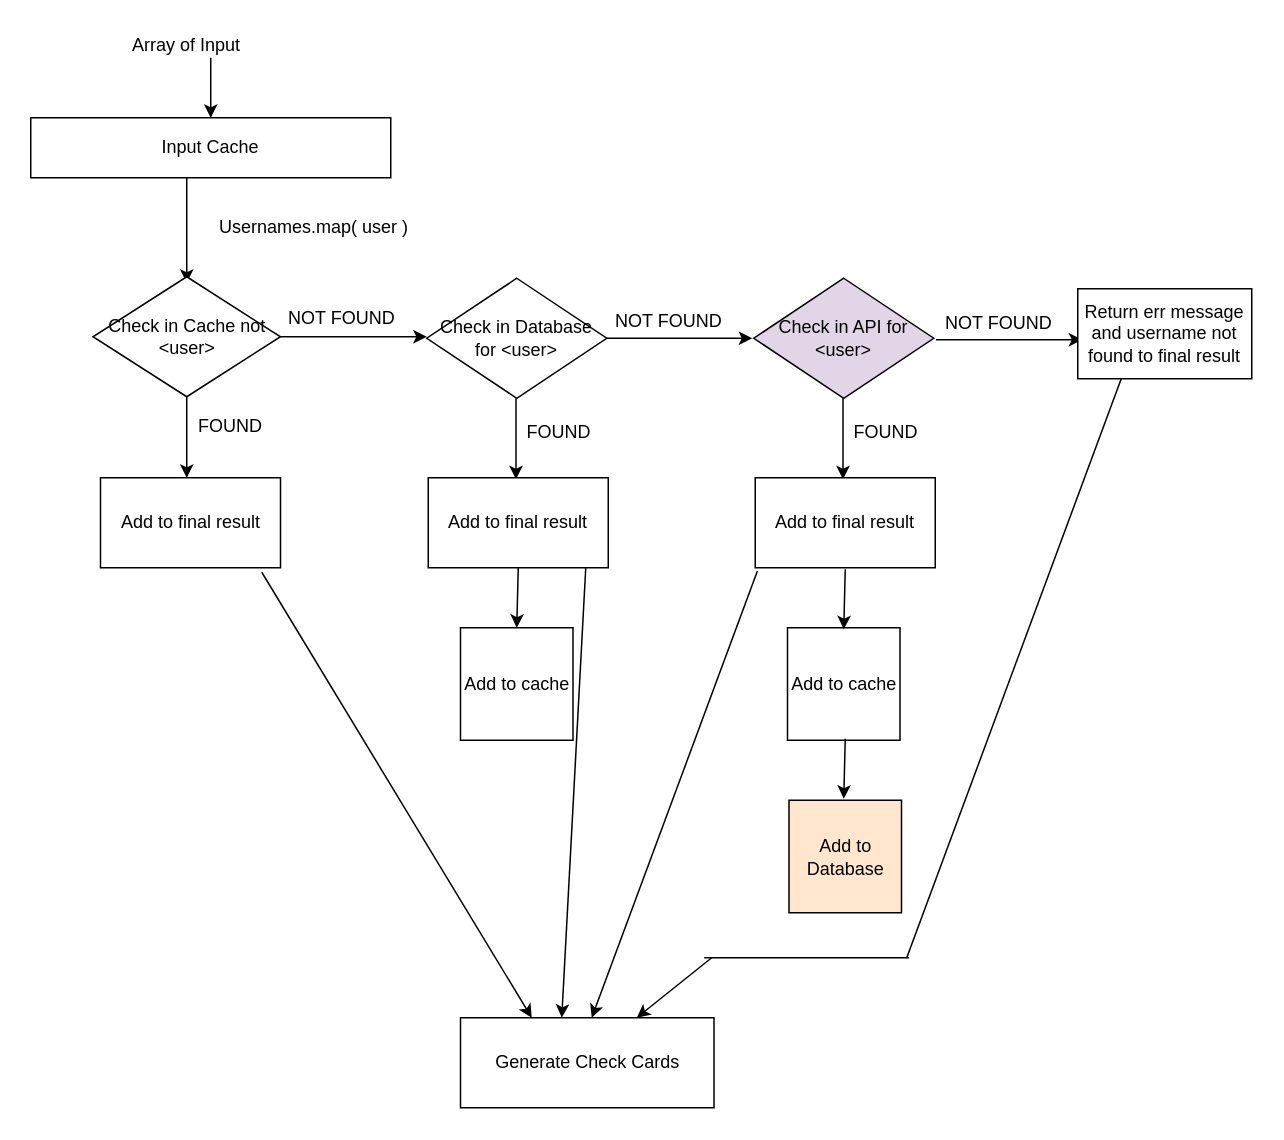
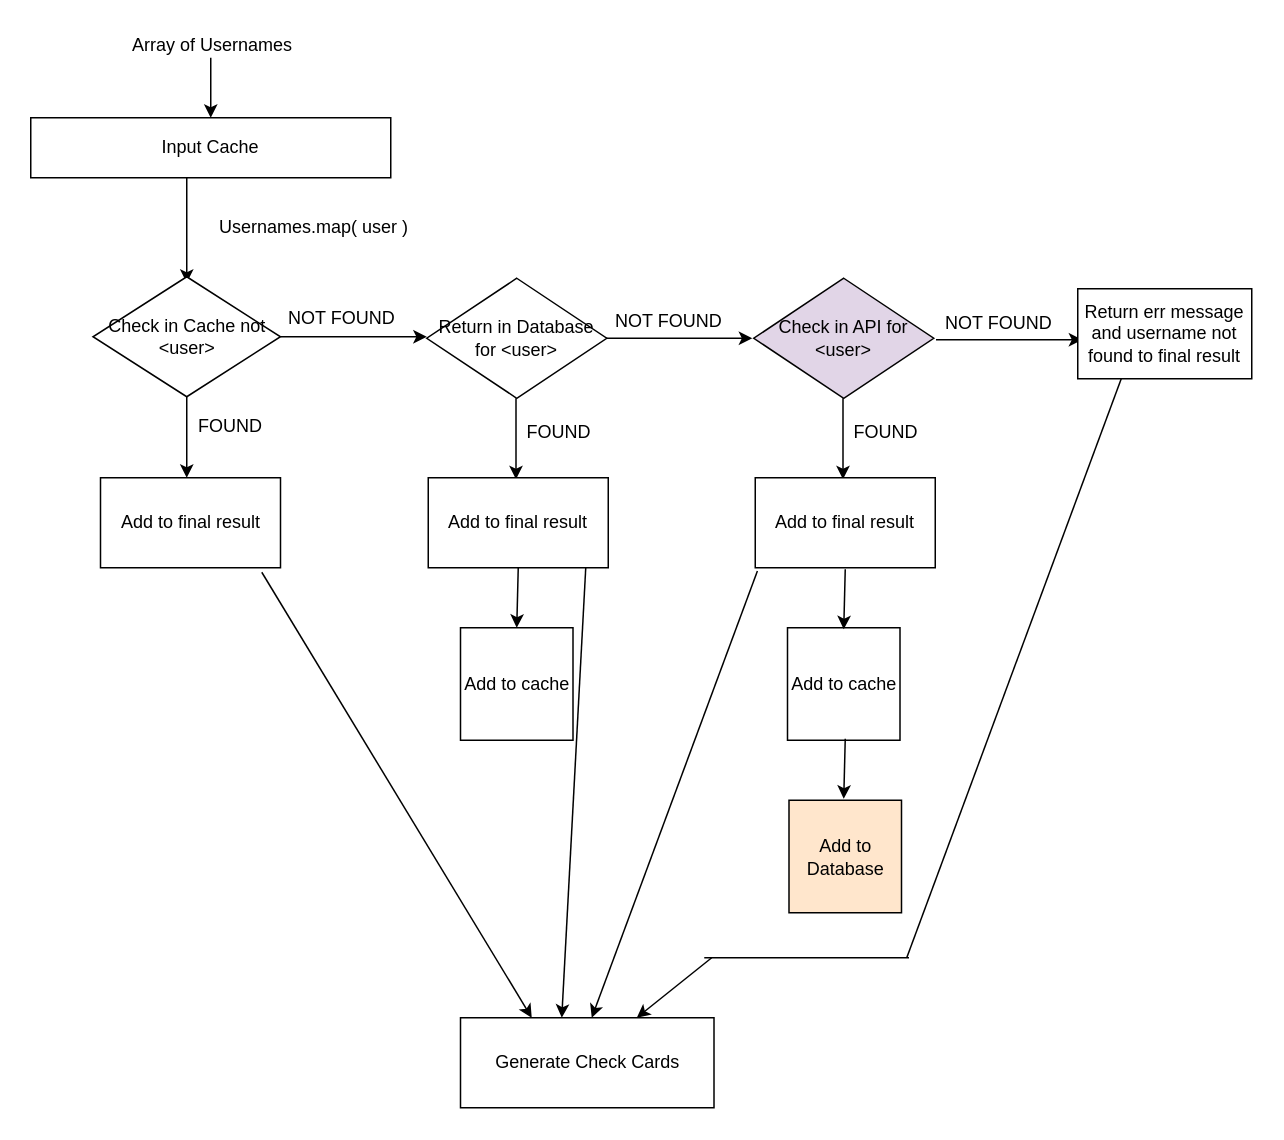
node "Array of Input": label "Array of Input" -> "Array of Usernames"
node "Check in Database for <user>": label "Check in Database for <user>" -> "Return in Database for <user>"
